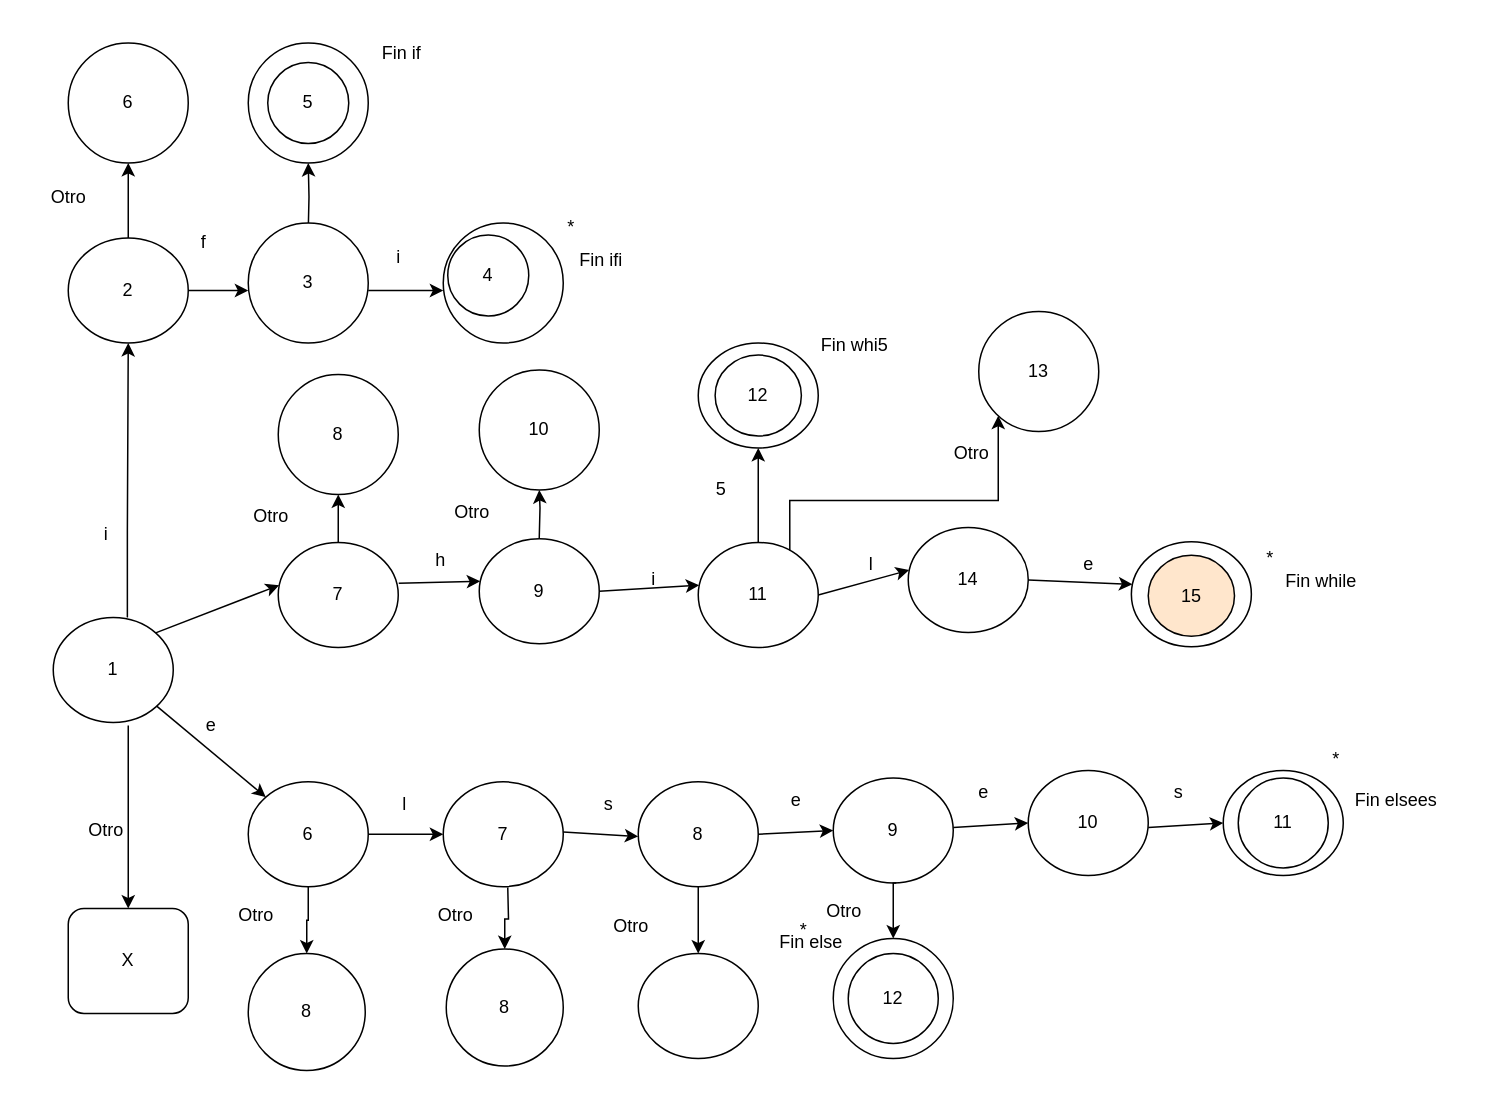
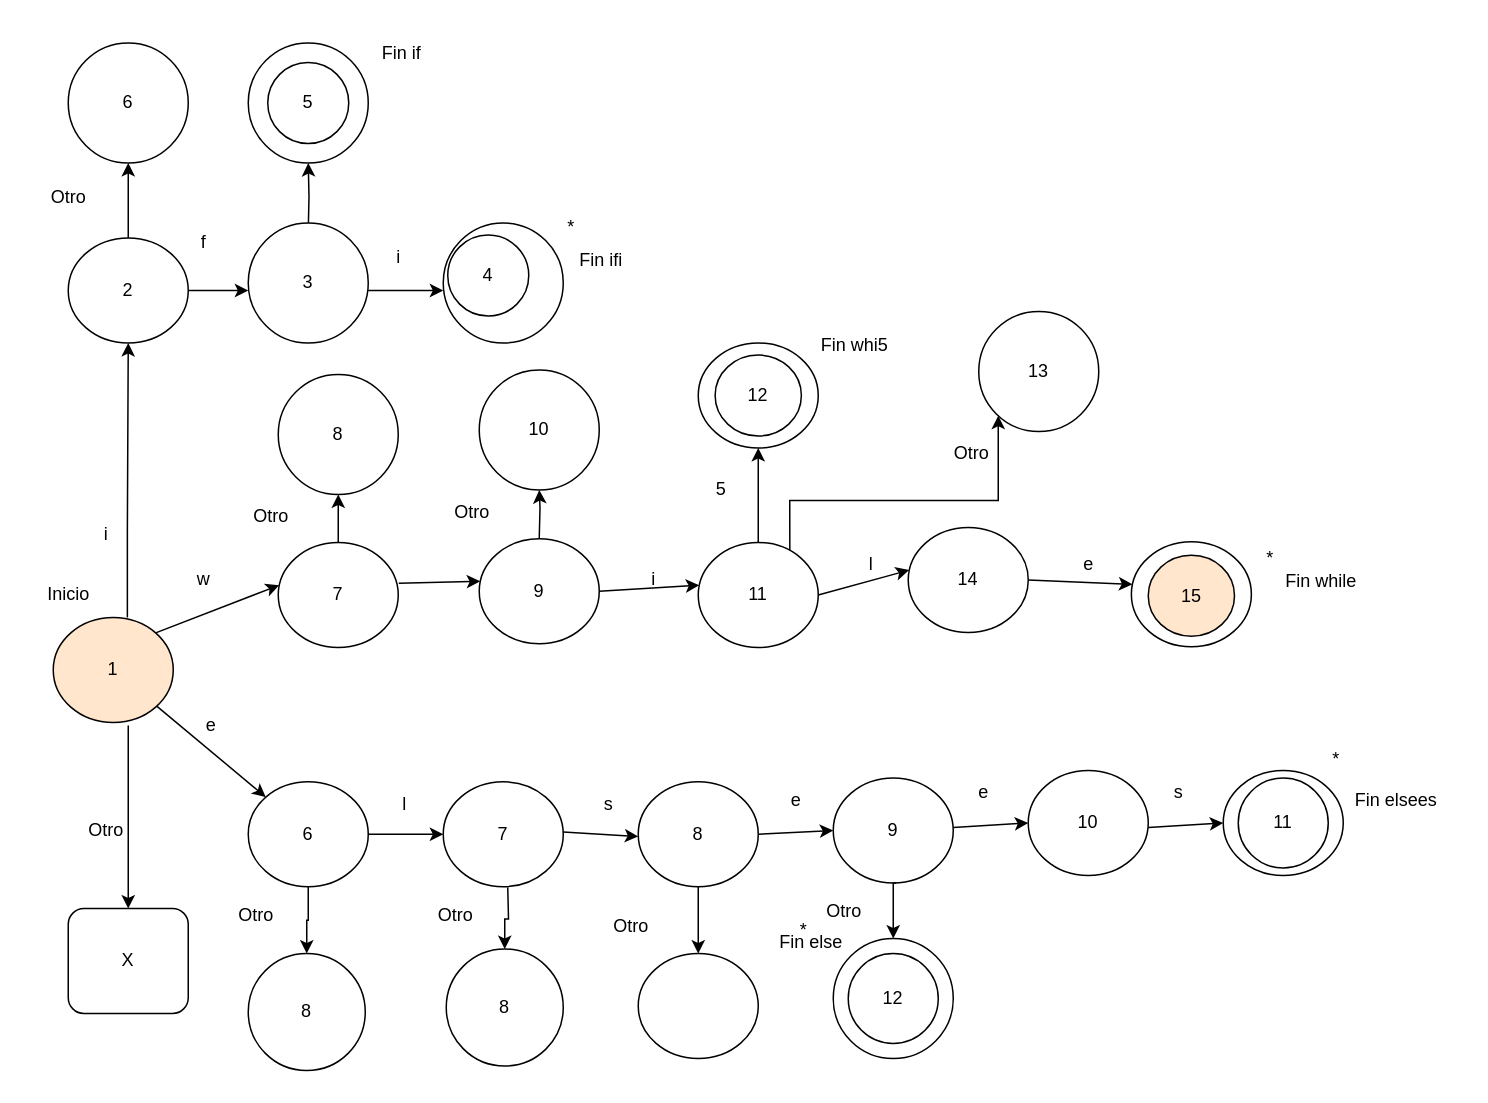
node "h": removed
node "w": added
node "Inicio": added
node "1": fillcolor #ffffff -> #ffe6cc
